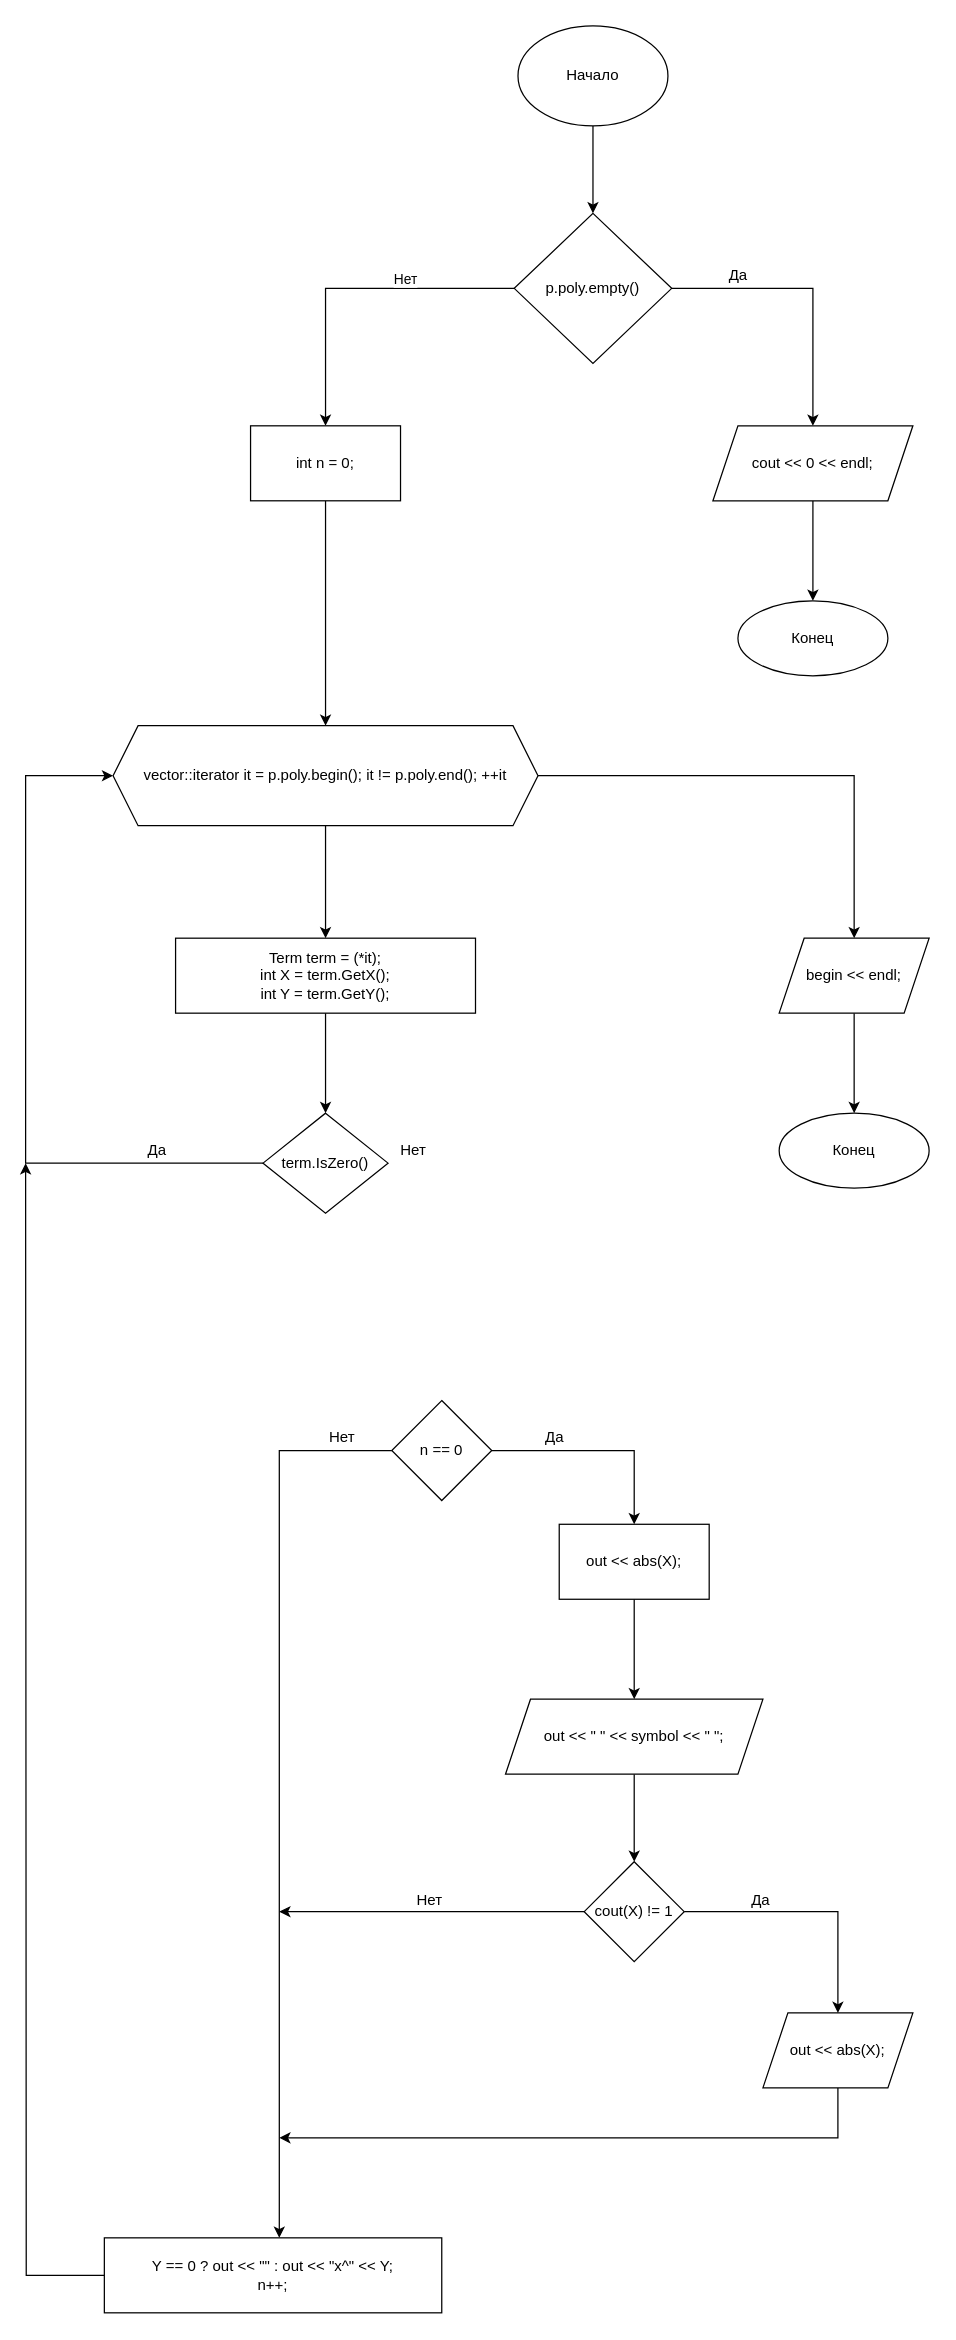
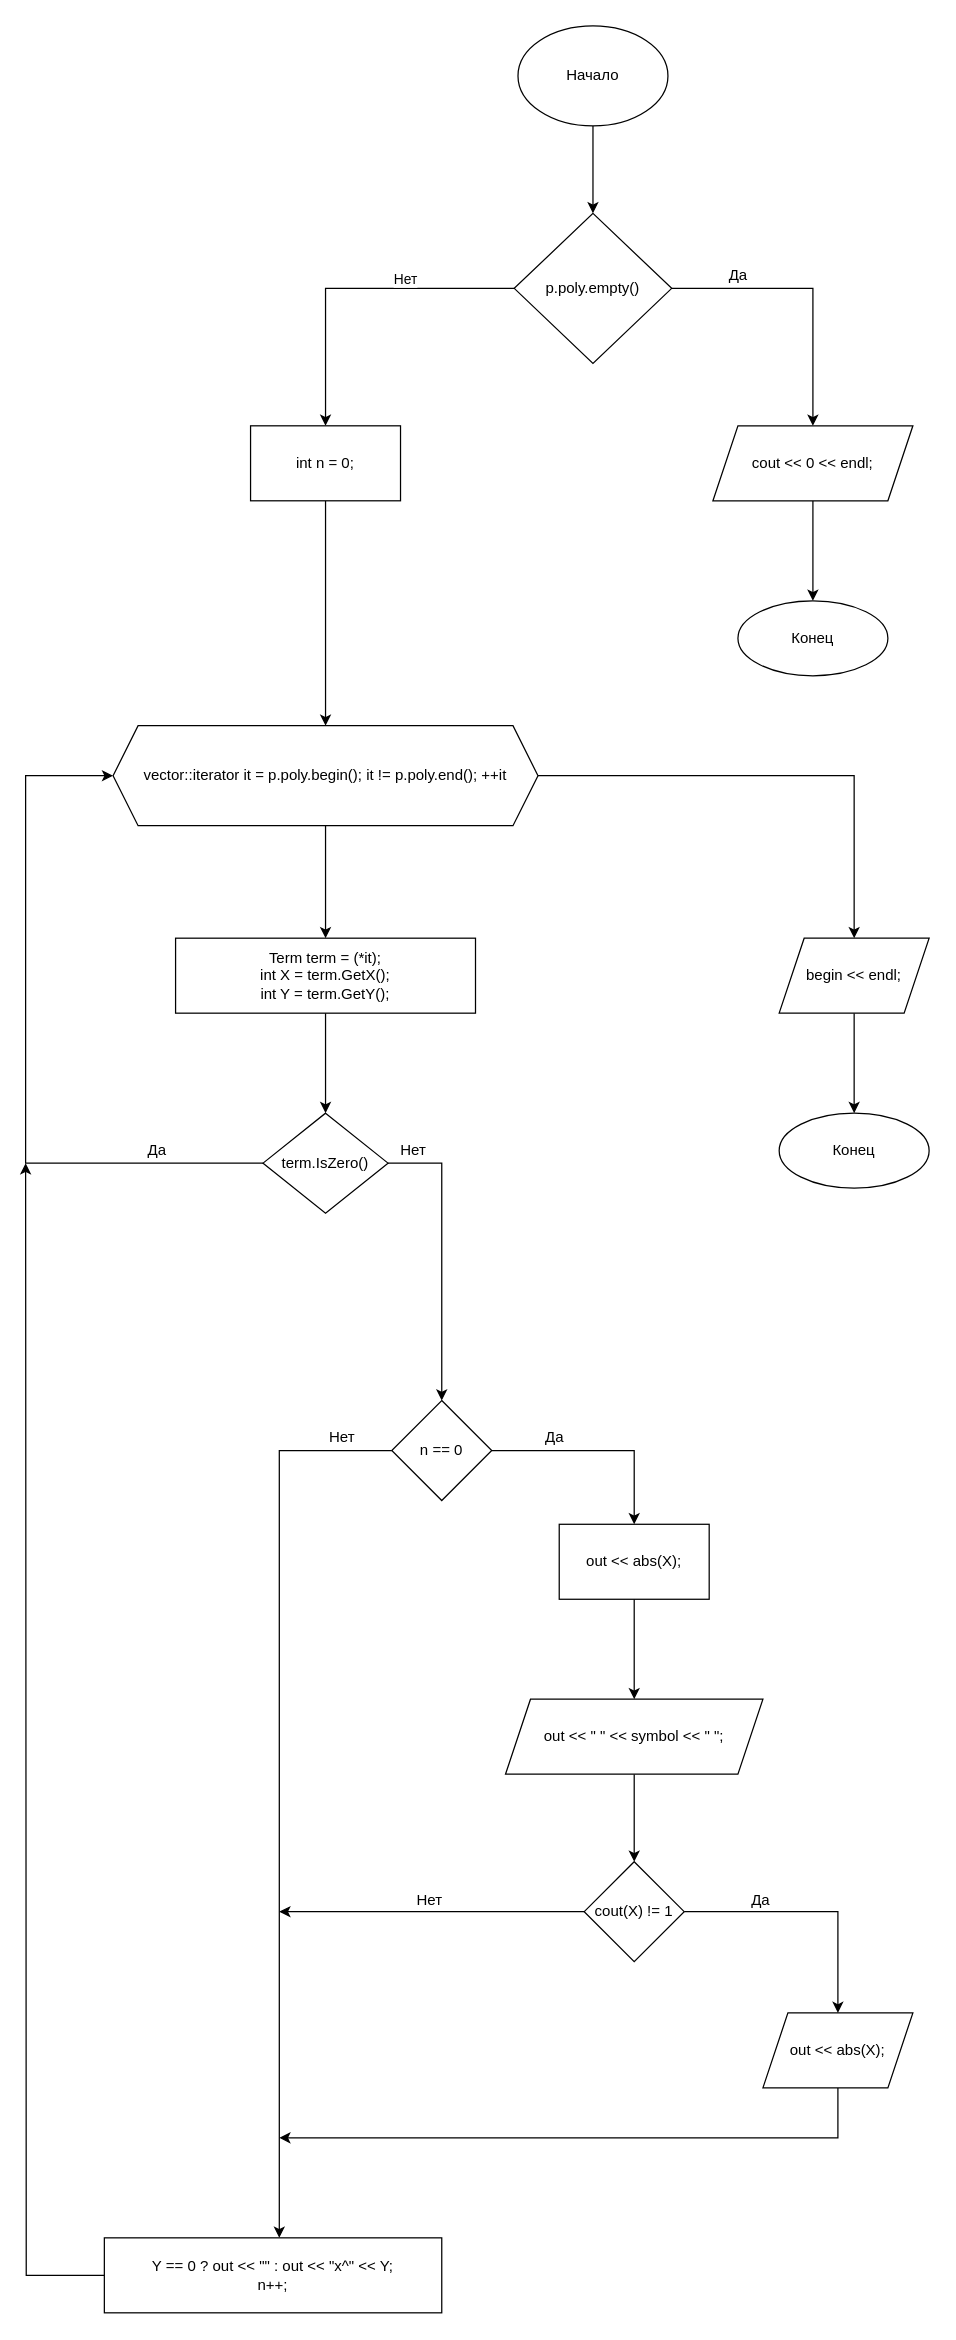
edge "term.IsZero()" -> "n == 0": added
